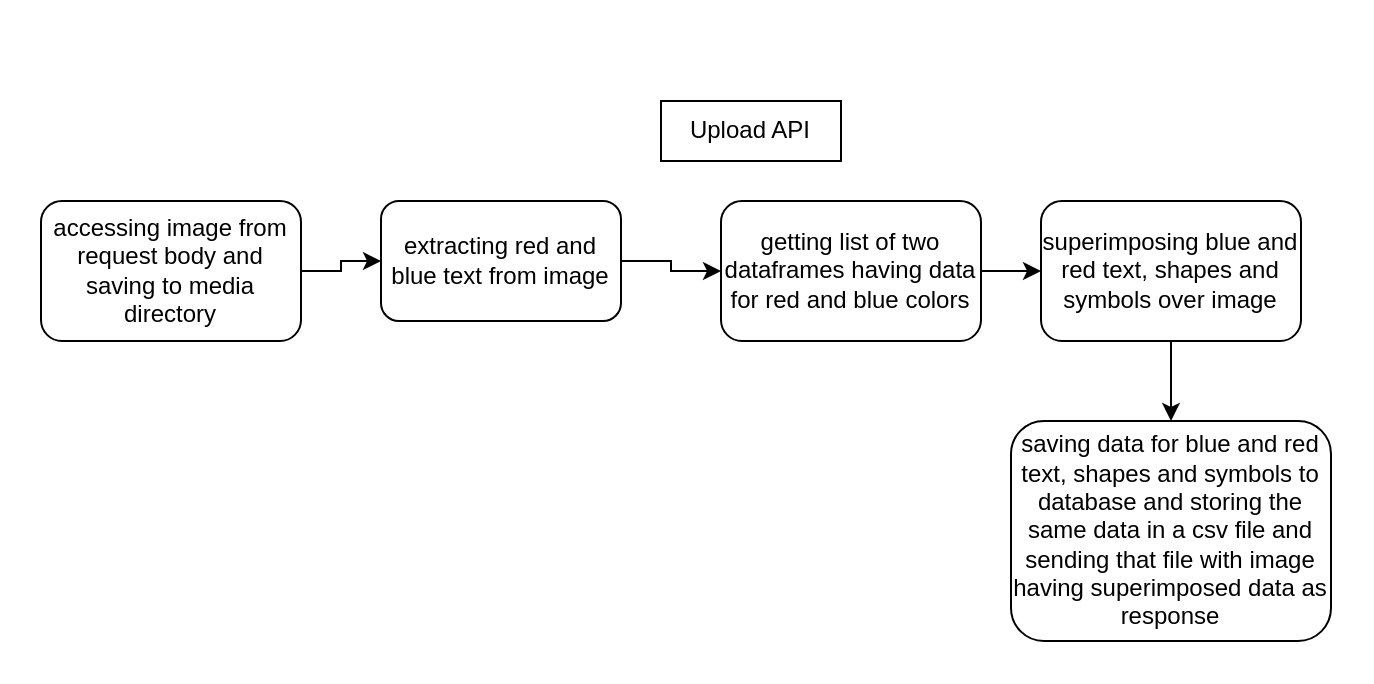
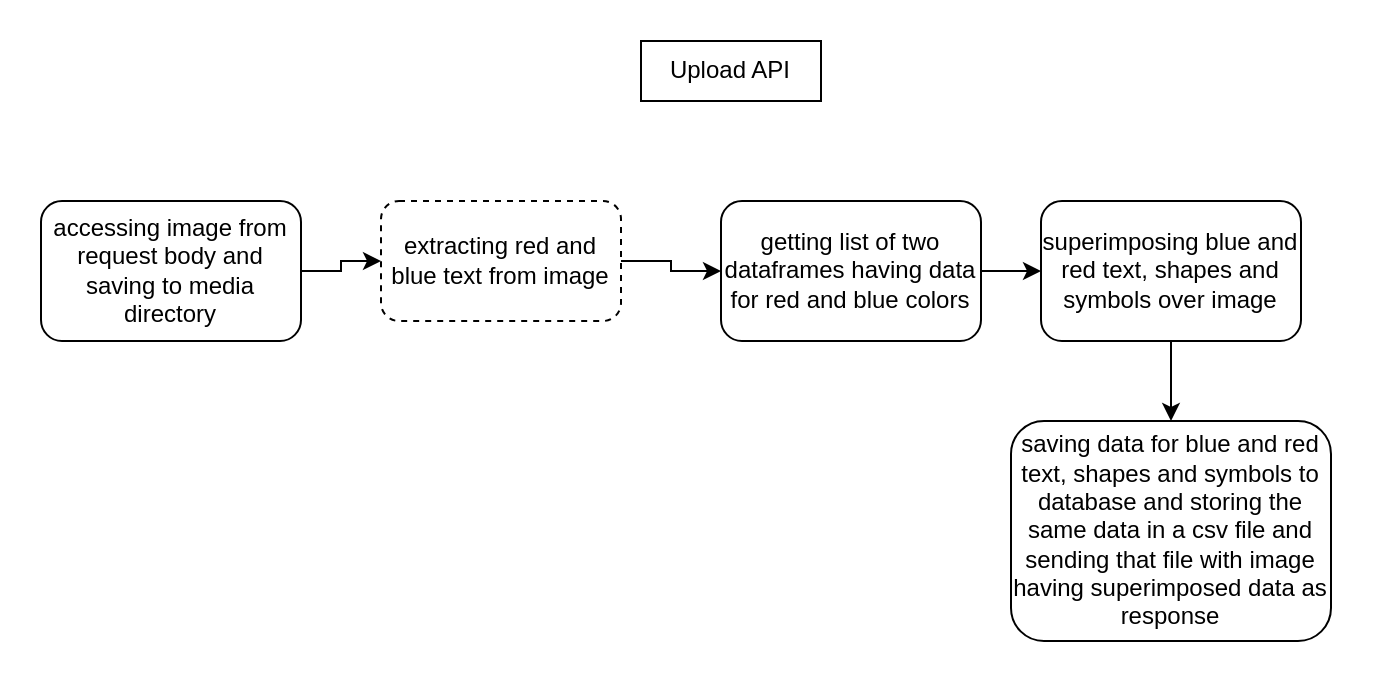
node "Upload API": moved (751, 131) -> (731, 71)
node "extracting red and blue text from image": style solid -> dashed
